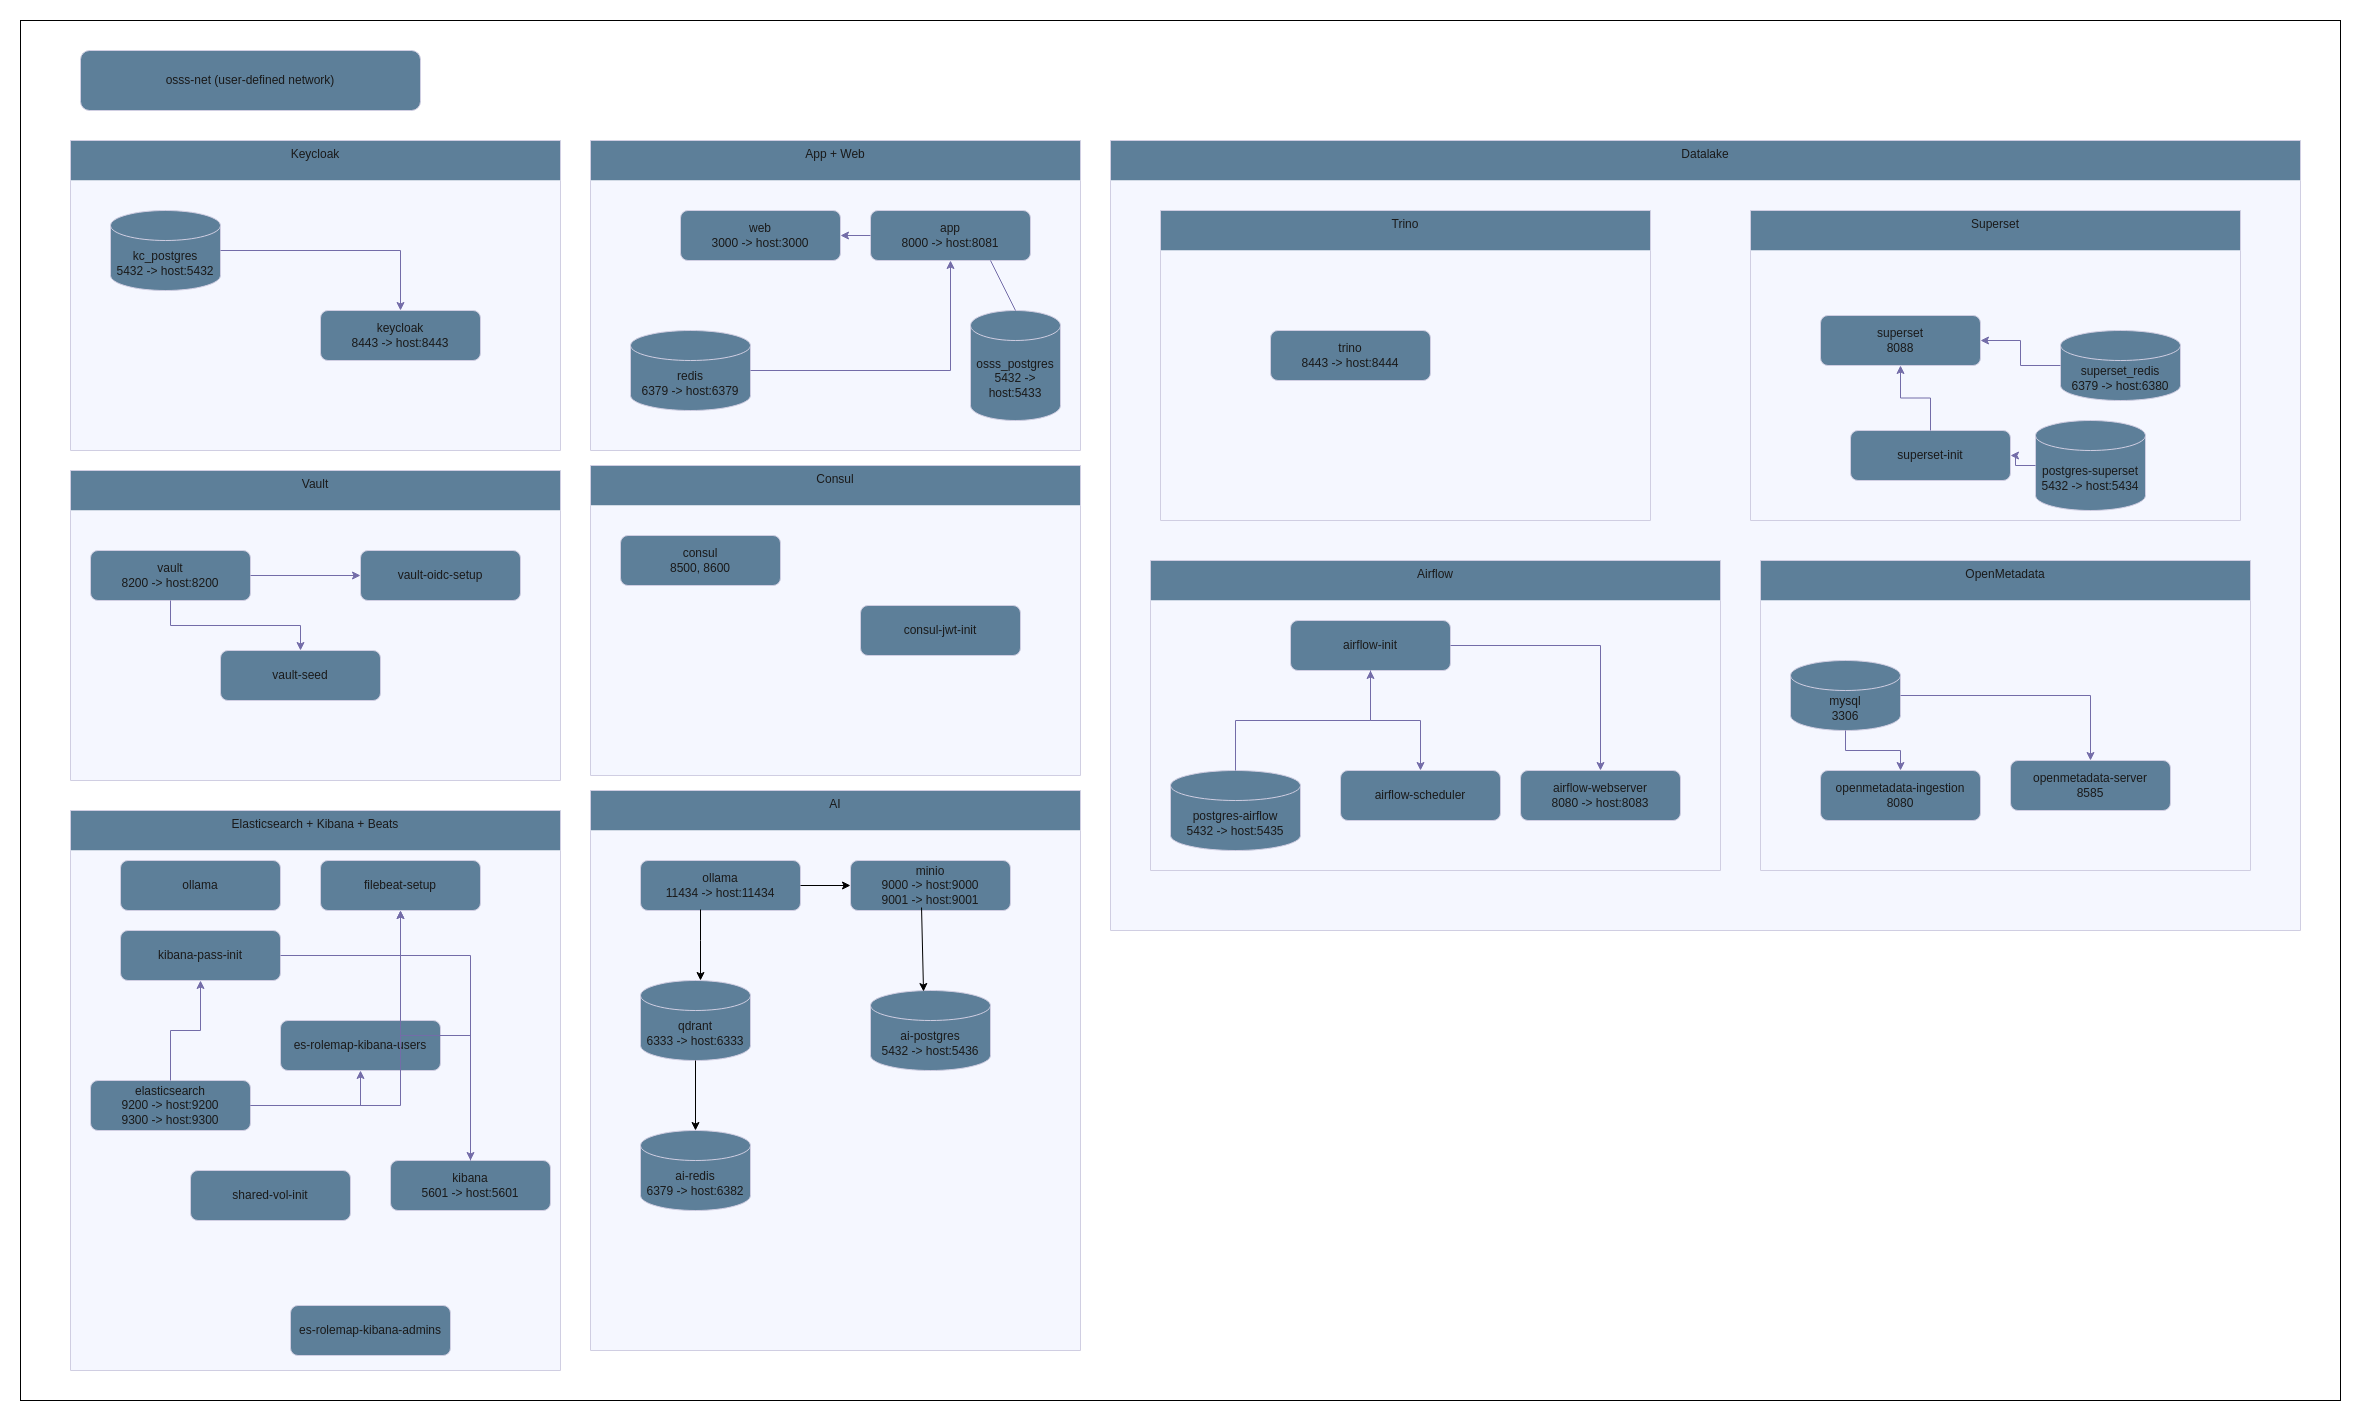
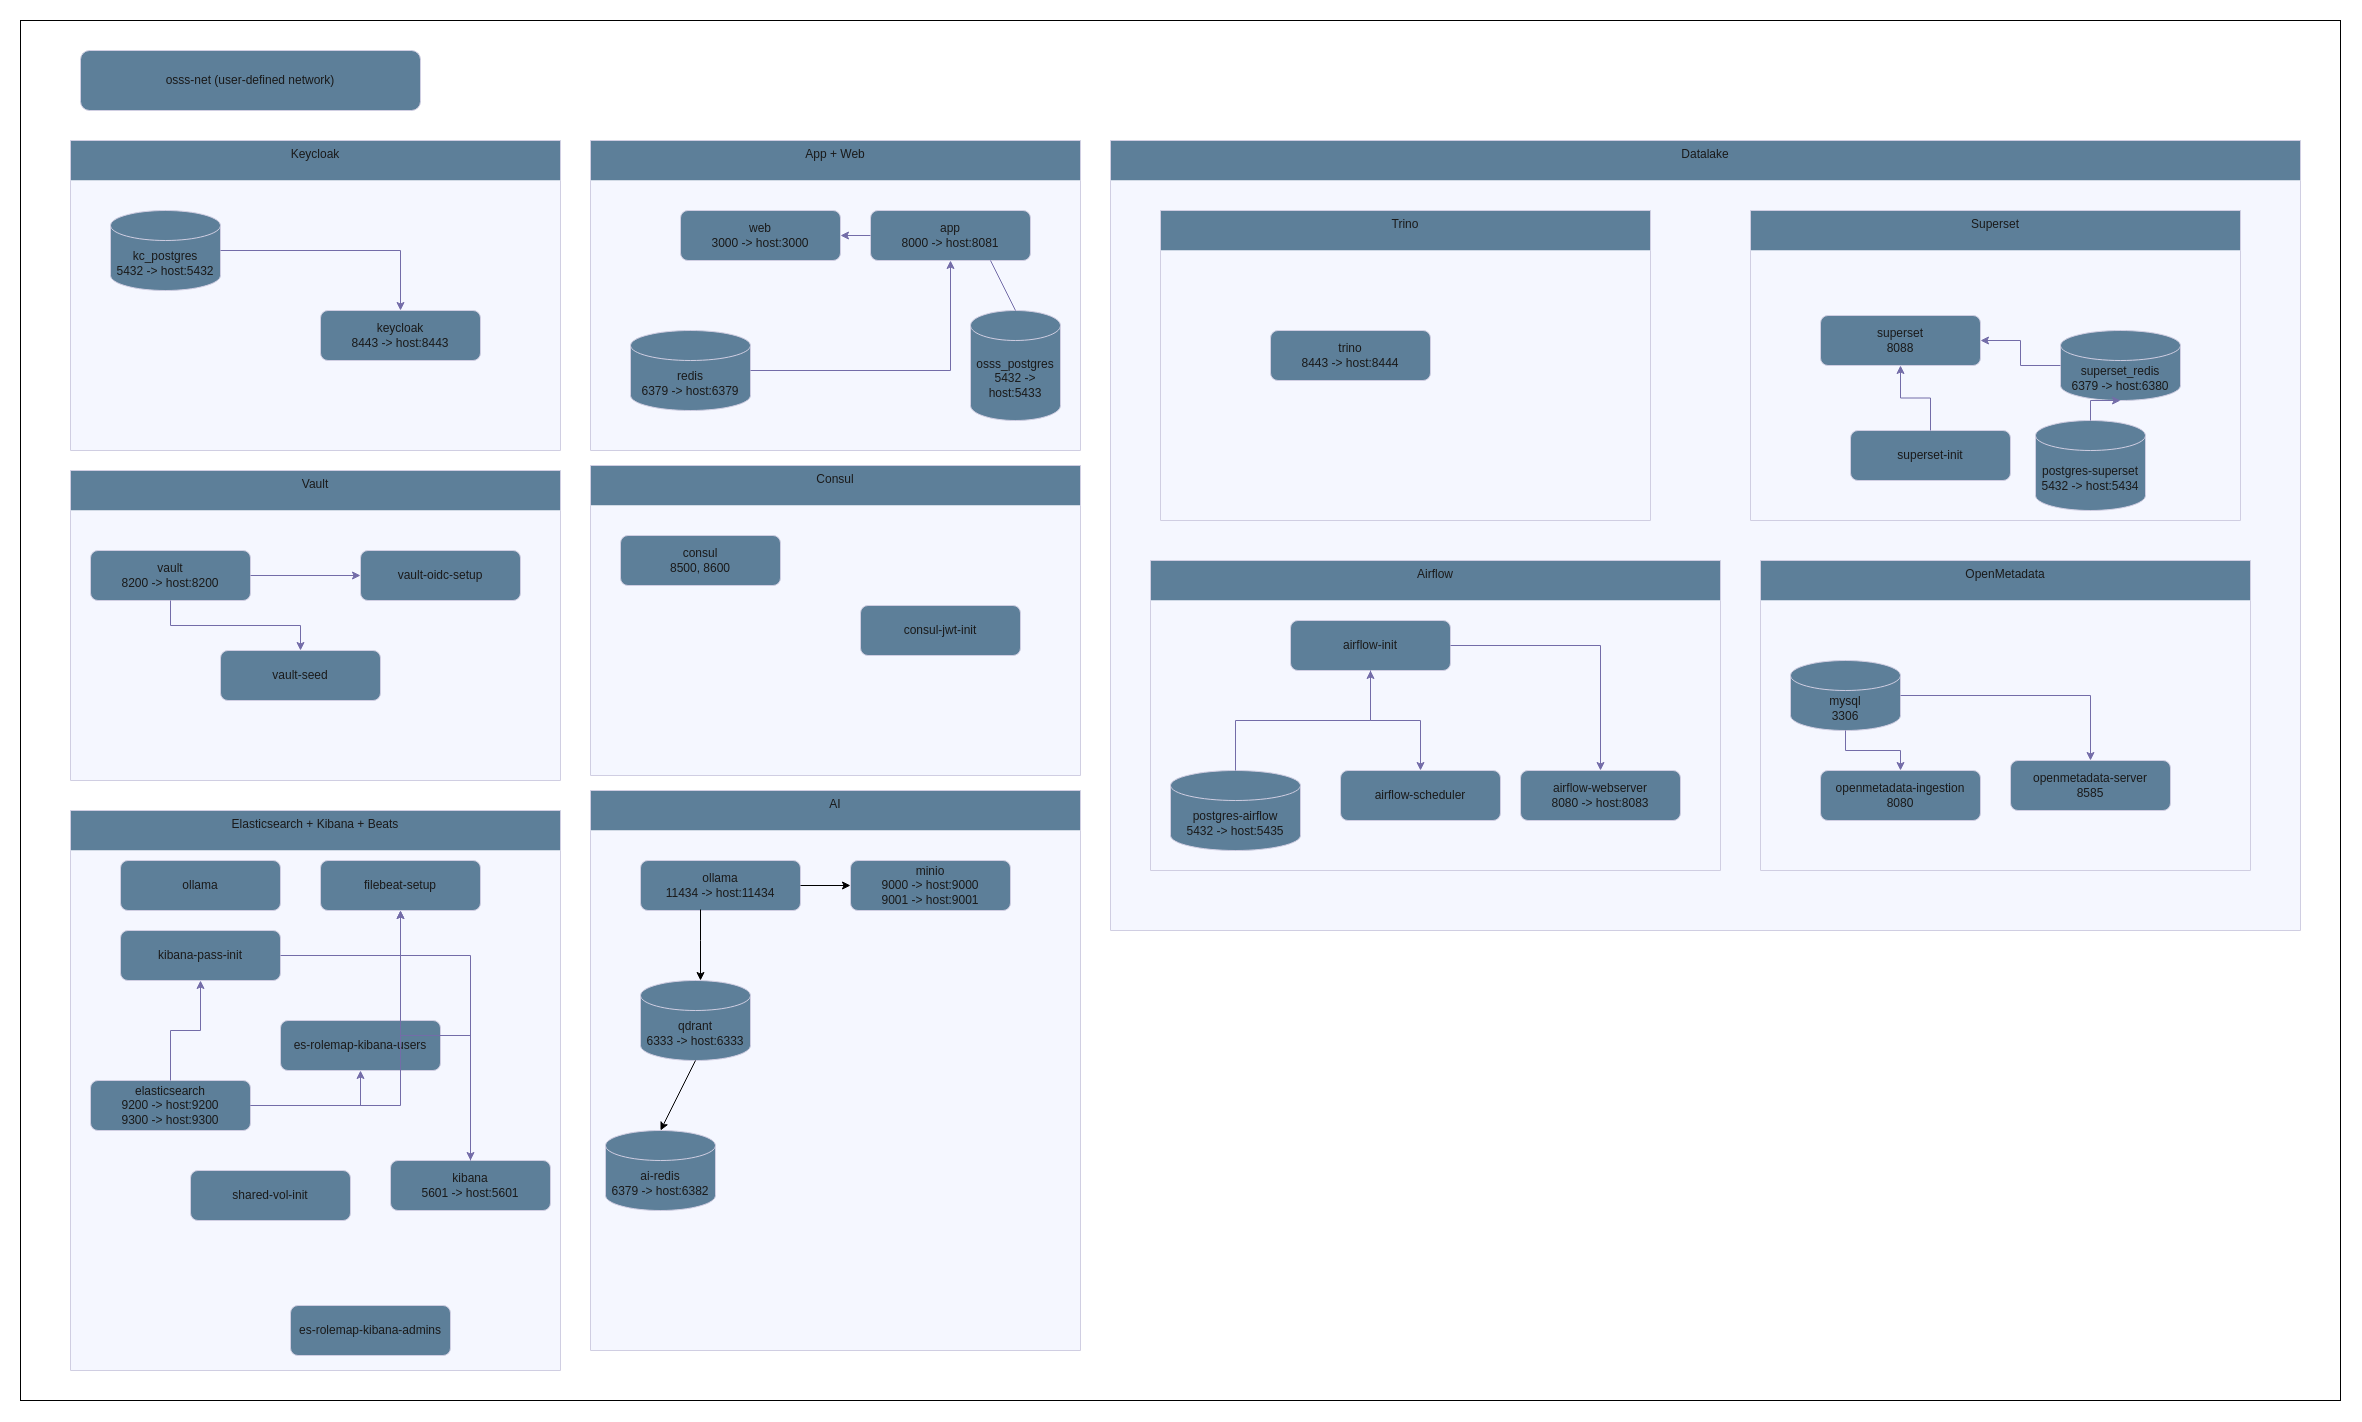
edge "postgres-superset 5432 -> host:5434" -> "superset-init": now "postgres-superset 5432 -> host:5434" -> "superset_redis 6379 -> host:6380"
edge "minio 9000 -> host:9000 9001 -> host:9001" -> "ai-postgres 5432 -> host:5436": removed
node "ai-postgres 5432 -> host:5436": removed
node "ai-redis 6379 -> host:6382": moved (696, 1171) -> (661, 1171)
